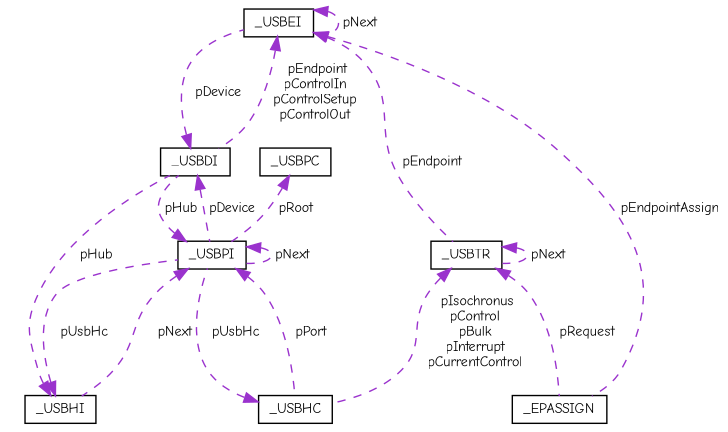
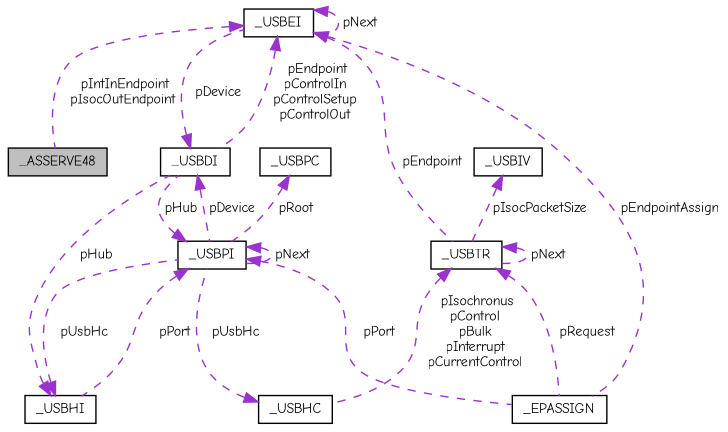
node "_ASSERVE48": added
node "_USBIV": added
edge "_USBHC" -> "_USBPI": now "_EPASSIGN" -> "_USBPI"
edge "_USBHI" -> "_USBPI": label " pNext" -> " pPort"
